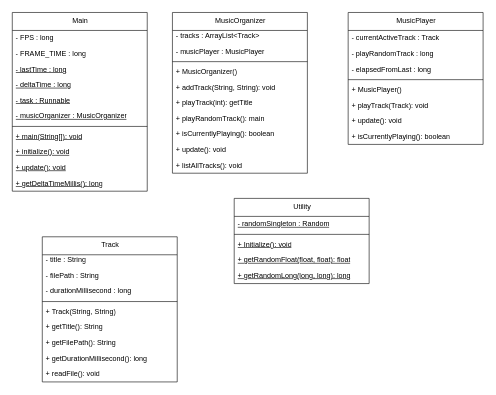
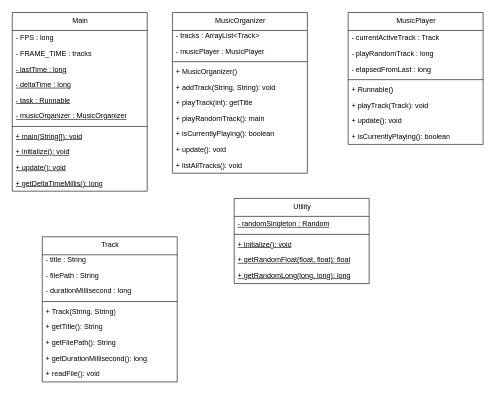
node "- FRAME_TIME : long": label "- FRAME_TIME : long" -> "- FRAME_TIME : tracks"
node "+ MusicPlayer()": label "+ MusicPlayer()" -> "+ Runnable()"
